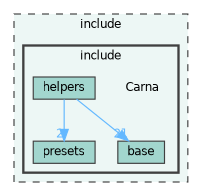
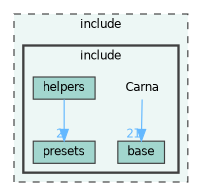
edge "helpers" -> "base": now "Carna" -> "base"
